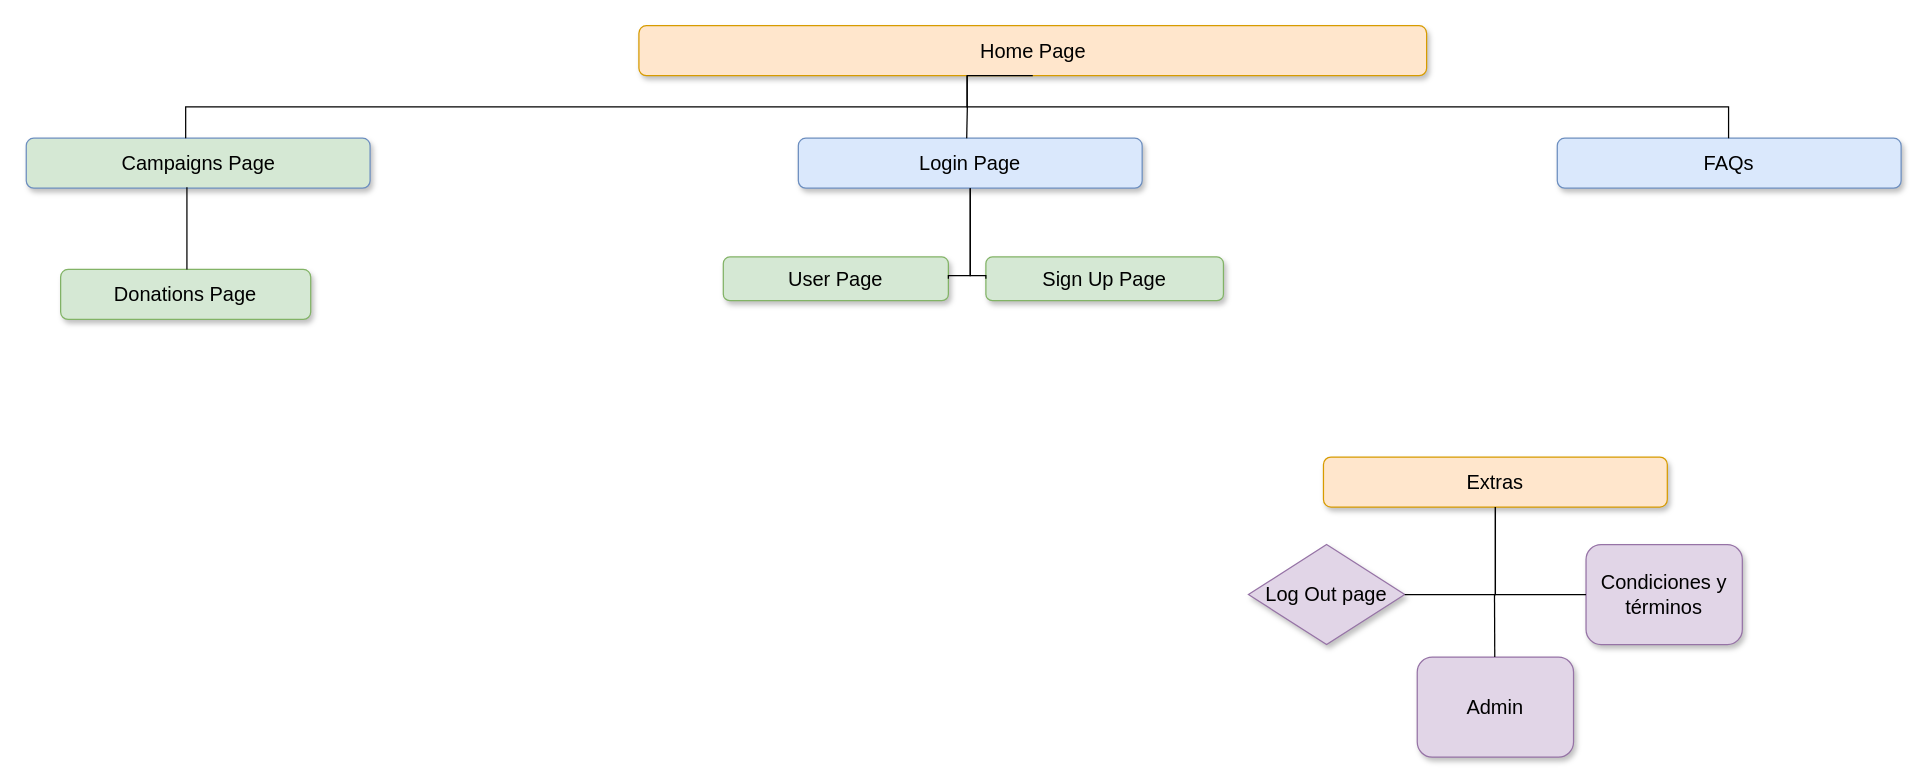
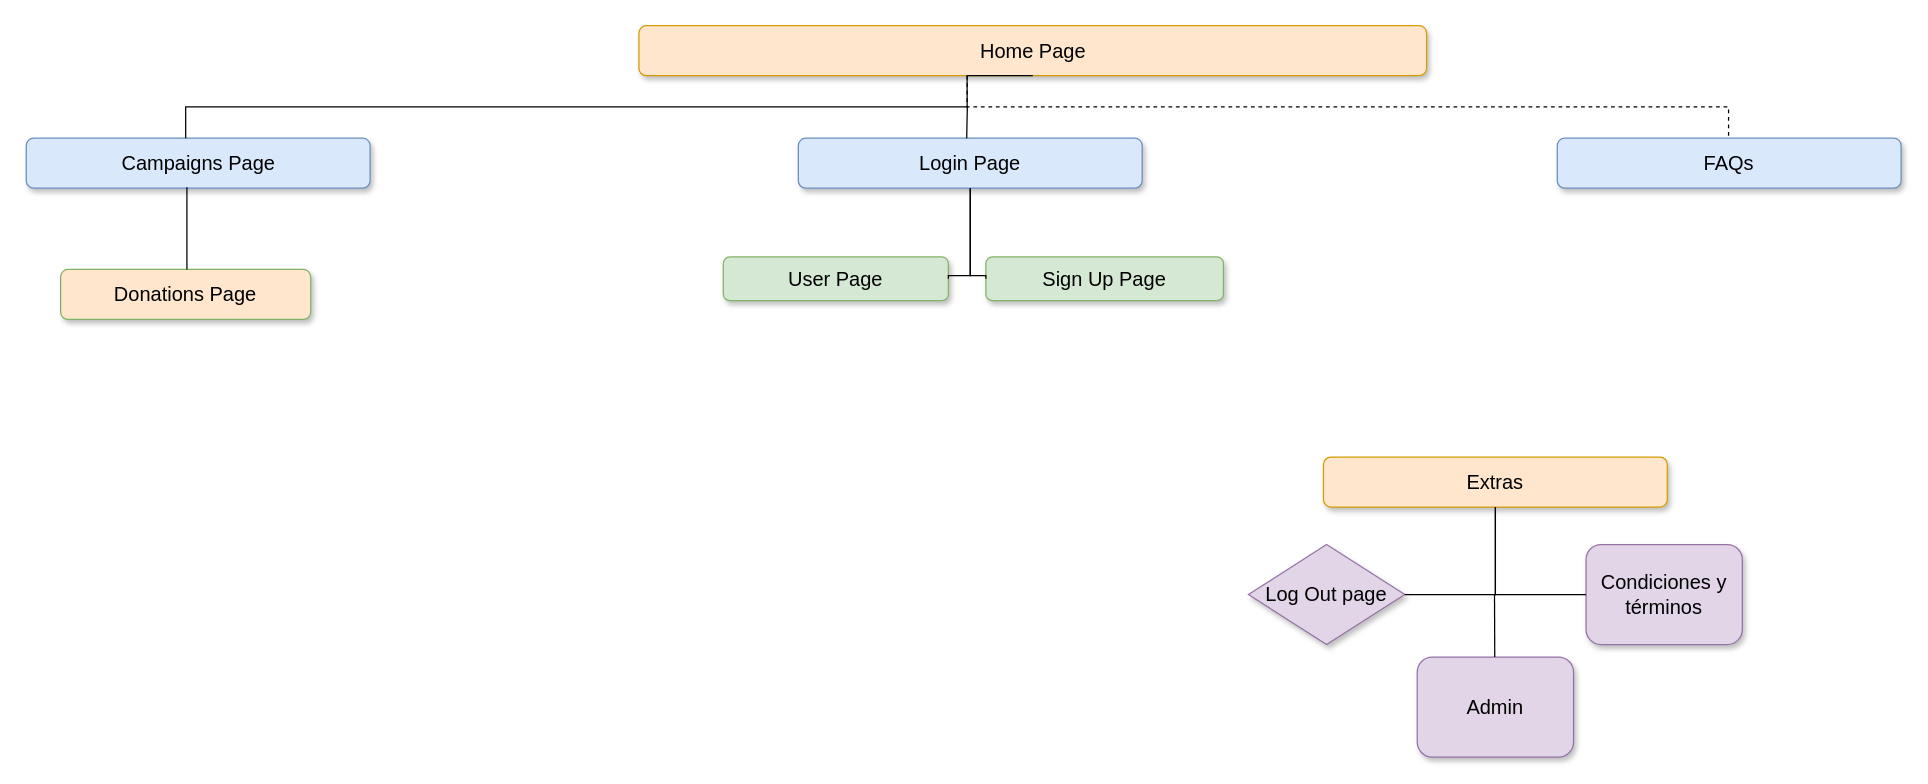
edge "Home Page" -- "FAQs": style solid -> dashed
node "Campaigns Page": fillcolor #d5e8d4 -> #dae8fc
node "Donations Page": fillcolor #d5e8d4 -> #ffe6cc
